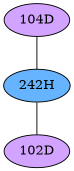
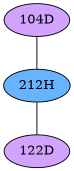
node "242H": label "242H" -> "212H"
node "102D": label "102D" -> "122D"
